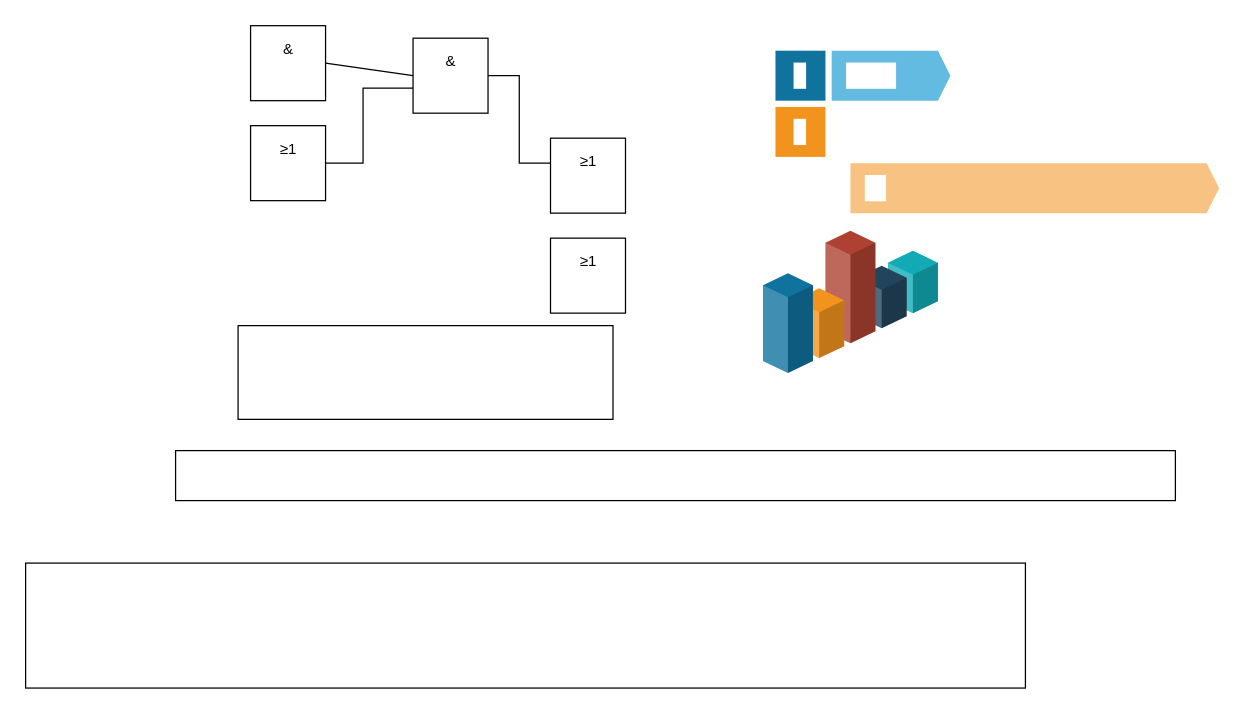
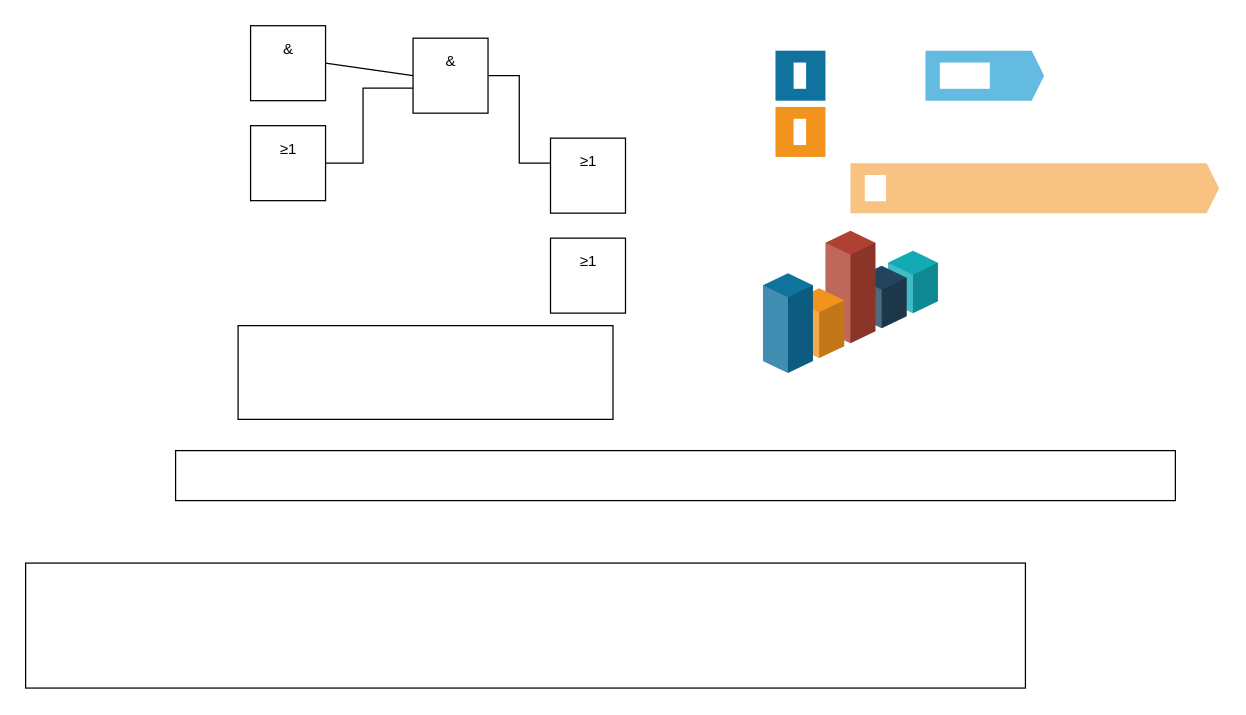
node "hallo": moved (891, 76) -> (985, 76)
